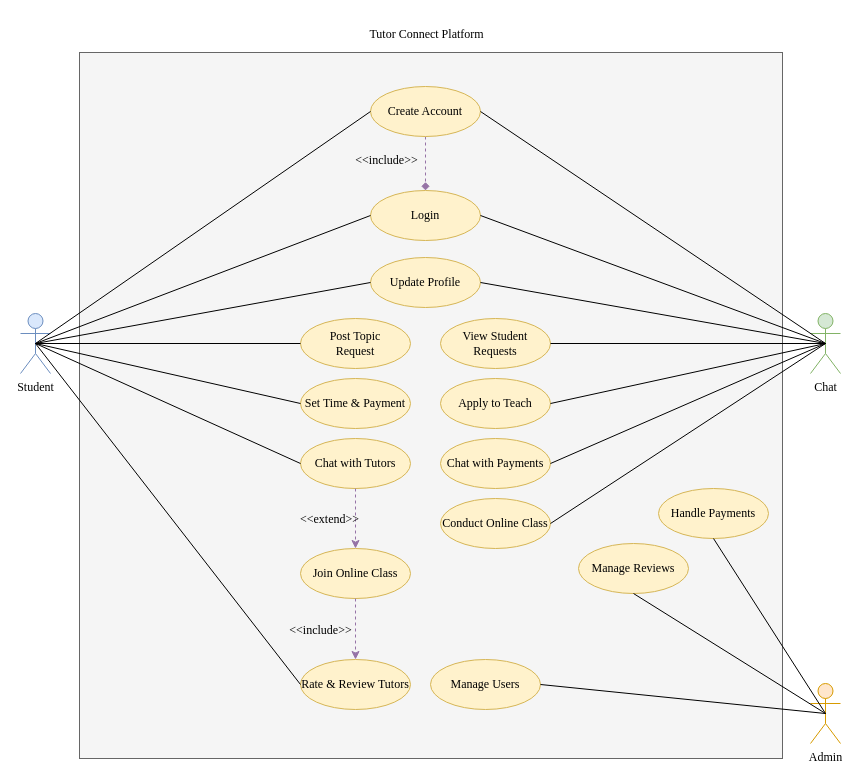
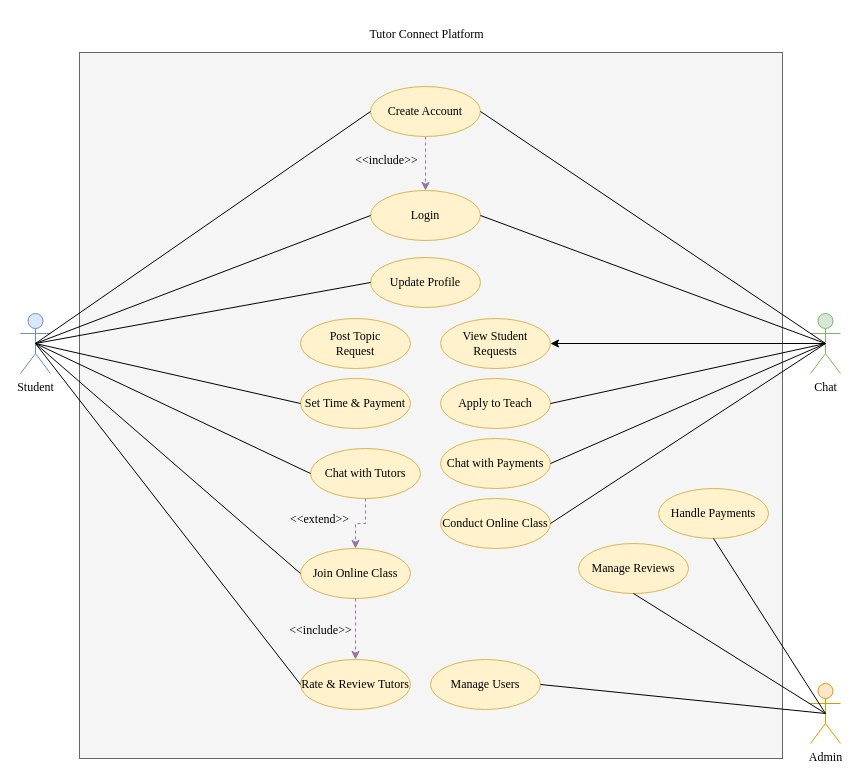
edge "Create Account" -> "Login": arrowhead diamond -> classic
edge "Update Profile" -- "Chat": removed
edge "Student" -- "Post Topic Request": removed
edge "View Student Requests" -- "Chat": arrowhead none -> classic
edge "Student" -- "Join Online Class": added
node "Chat with Tutors": moved (356, 464) -> (366, 474)
node "<<extend>>": moved (330, 520) -> (320, 520)
